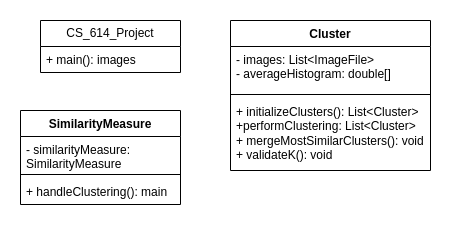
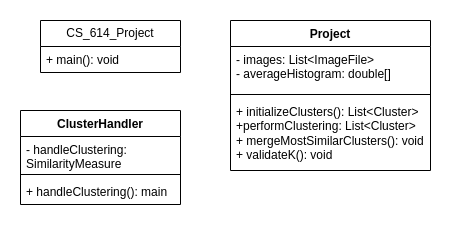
node "Cluster": label "Cluster" -> "Project"
node "+ main(): images": label "+ main(): images" -> "+ main(): void"
node "SimilarityMeasure": label "SimilarityMeasure" -> "ClusterHandler"
node "- similarityMeasure: SimilarityMeasure": label "- similarityMeasure: SimilarityMeasure" -> "- handleClustering: SimilarityMeasure"
